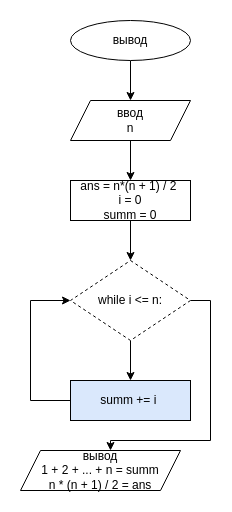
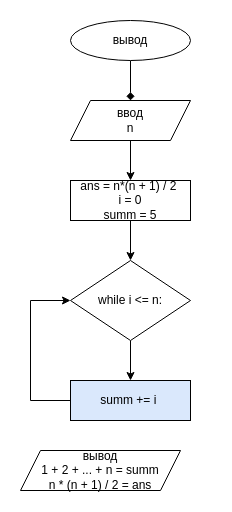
edge "вывод" -> "ввод n": arrowhead classic -> diamond
node "ans = n*(n + 1) / 2 i = 0 summ = 0": label "ans = n*(n + 1) / 2 i = 0 summ = 0" -> "ans = n*(n + 1) / 2 i = 0 summ = 5"
node "while i <= n:": style dashed -> solid
edge "while i <= n:" -> "вывод 1 + 2 + ... + n = summ n * (n + 1) / 2 = ans": removed
